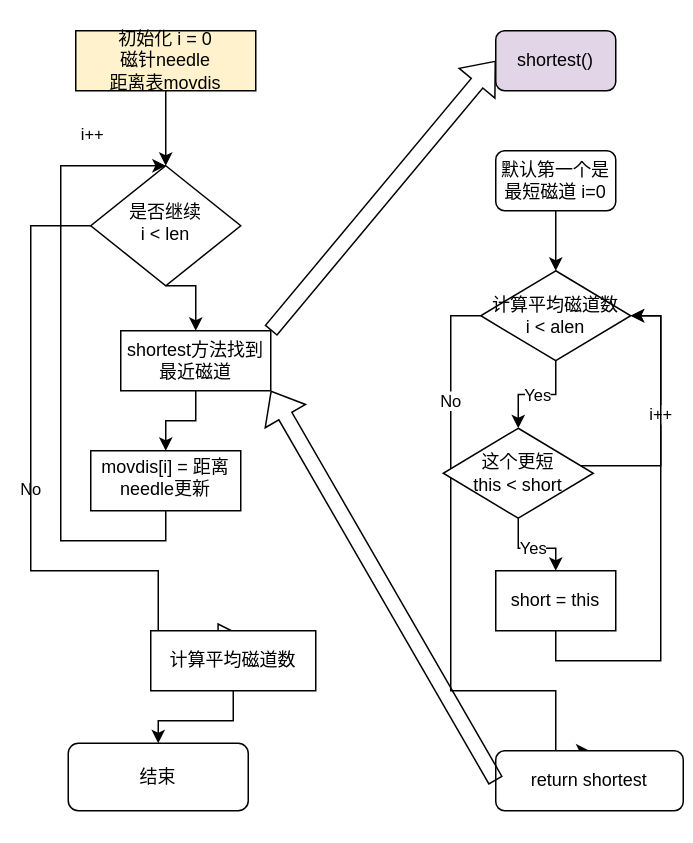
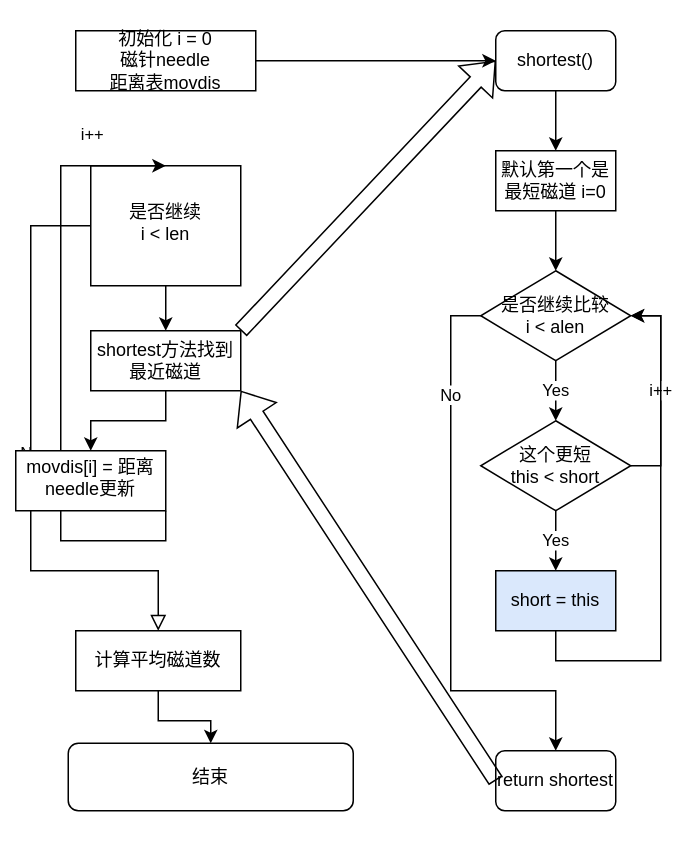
node "初始化 i = 0 磁针needle 距离表movdis": fillcolor #fff2cc -> #ffffff
node "shortest()": fillcolor #e1d5e7 -> #ffffff
edge "shortest()" -> "默认第一个是最短磁道 i=0": added
edge "初始化 i = 0 磁针needle 距离表movdis" -> "是否继续 i < len": now "初始化 i = 0 磁针needle 距离表movdis" -> "shortest()"
node "默认第一个是最短磁道 i=0": shape rounded rectangle -> rectangle
node "是否继续 i < len": shape diamond -> rectangle
node "计算平均磁道数 i < alen": label "计算平均磁道数 i < alen" -> "是否继续比较 i < alen"
node "shortest方法找到最近磁道": moved (196, 361) -> (166, 361)
node "这个更短 this < short": moved (518, 473) -> (556, 466)
node "movdis[i] = 距离 needle更新": moved (166, 481) -> (91, 481)
node "short = this": fillcolor #ffffff -> #dae8fc
node "计算平均磁道数": moved (233, 661) -> (158, 661)
node "结束": size 180x68 -> 285x68
node "return shortest": size 188x60 -> 120x60
